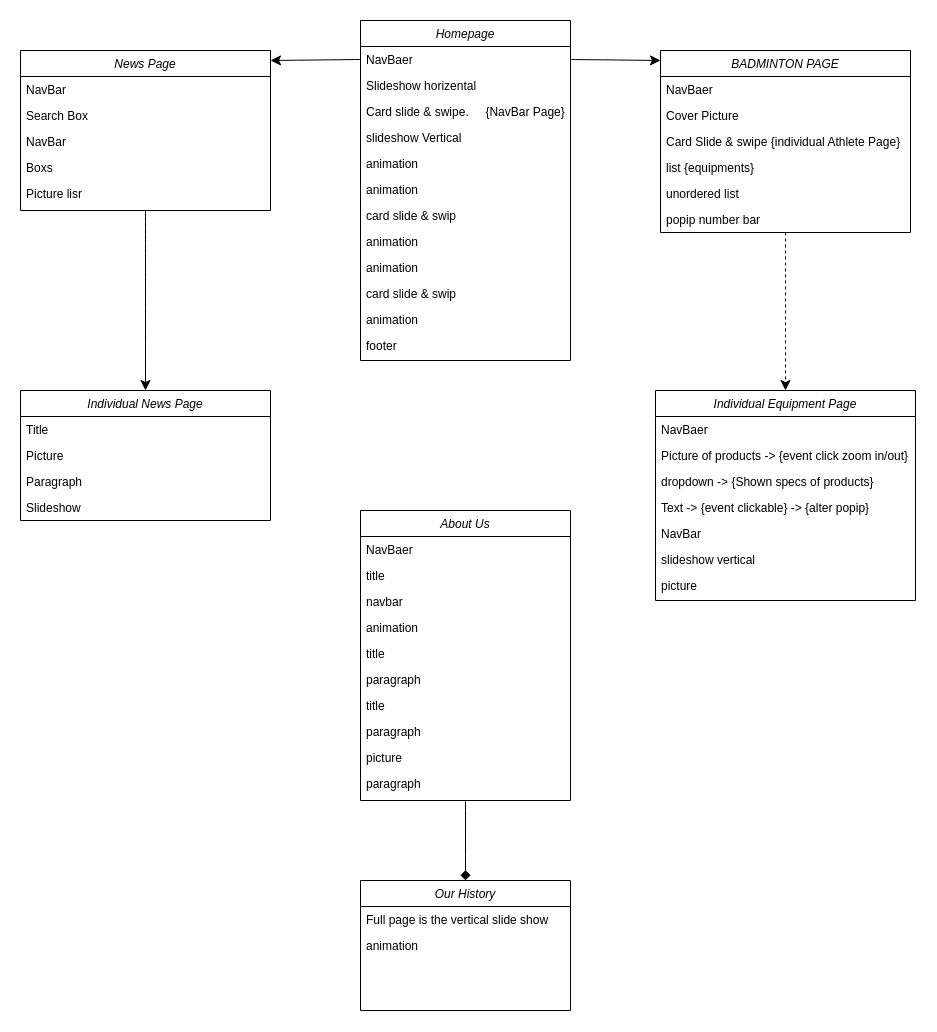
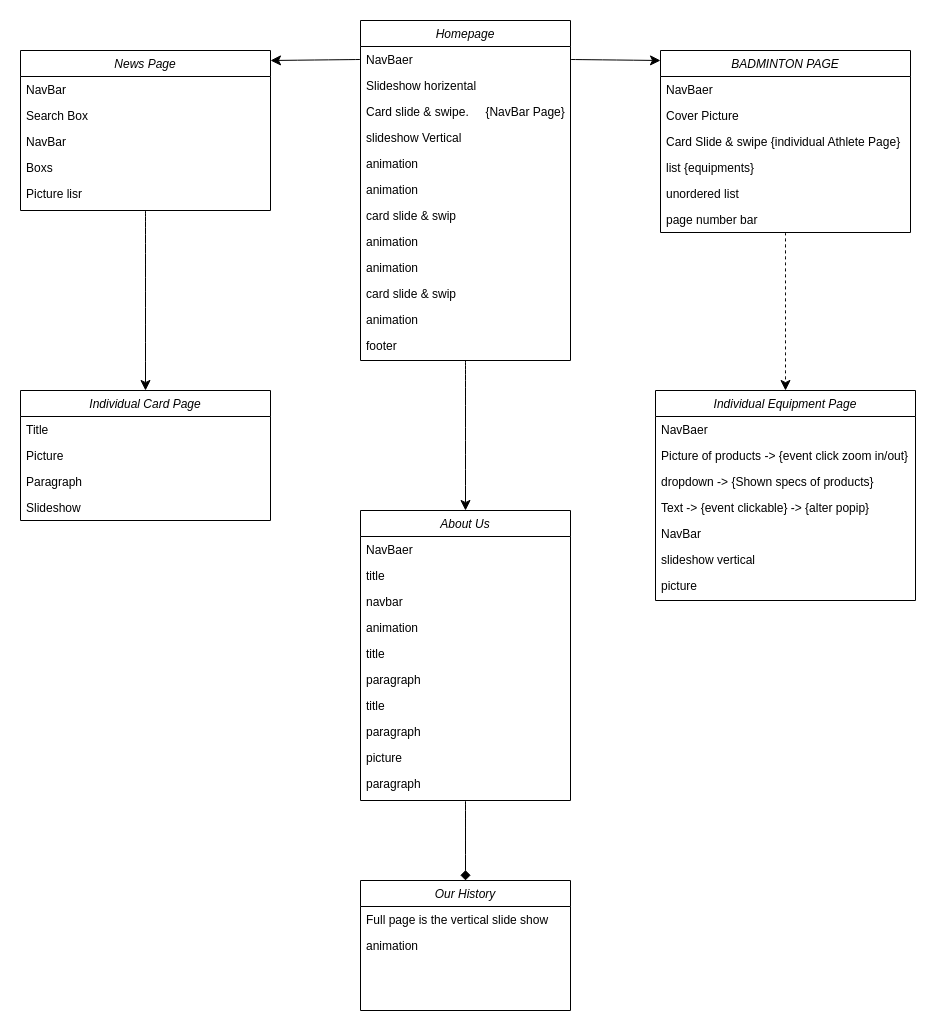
node "popip number bar": label "popip number bar" -> "page number bar"
node "Individual News Page": label "Individual News Page" -> "Individual Card Page"
edge "Homepage" -> "About Us": added
